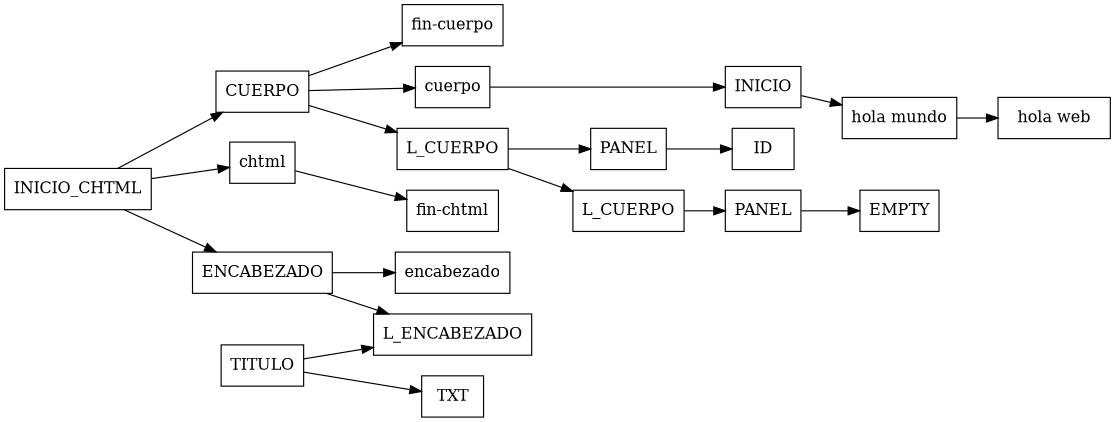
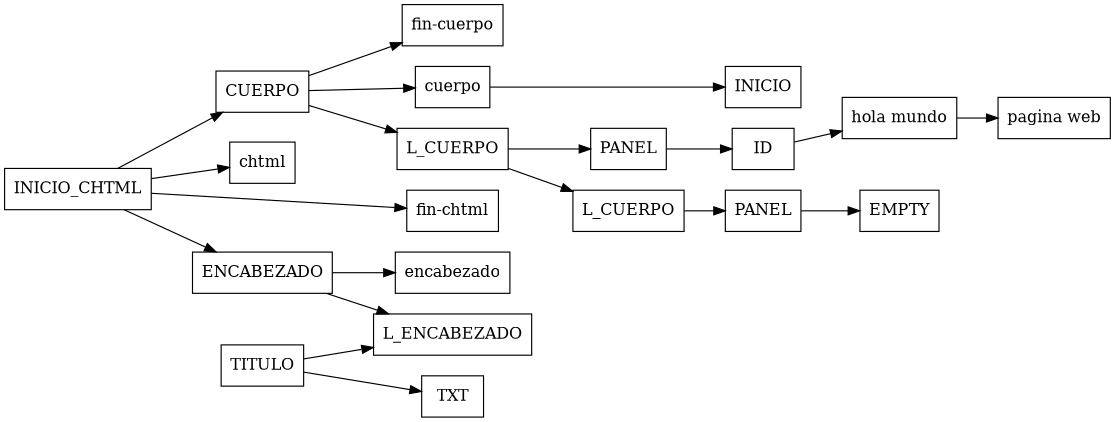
edge "INICIO" -> "hola mundo": now "ID" -> "hola mundo"
node "hola web": label "hola web" -> "pagina web"
edge "chtml" -> "fin-chtml": now "INICIO_CHTML" -> "fin-chtml"
